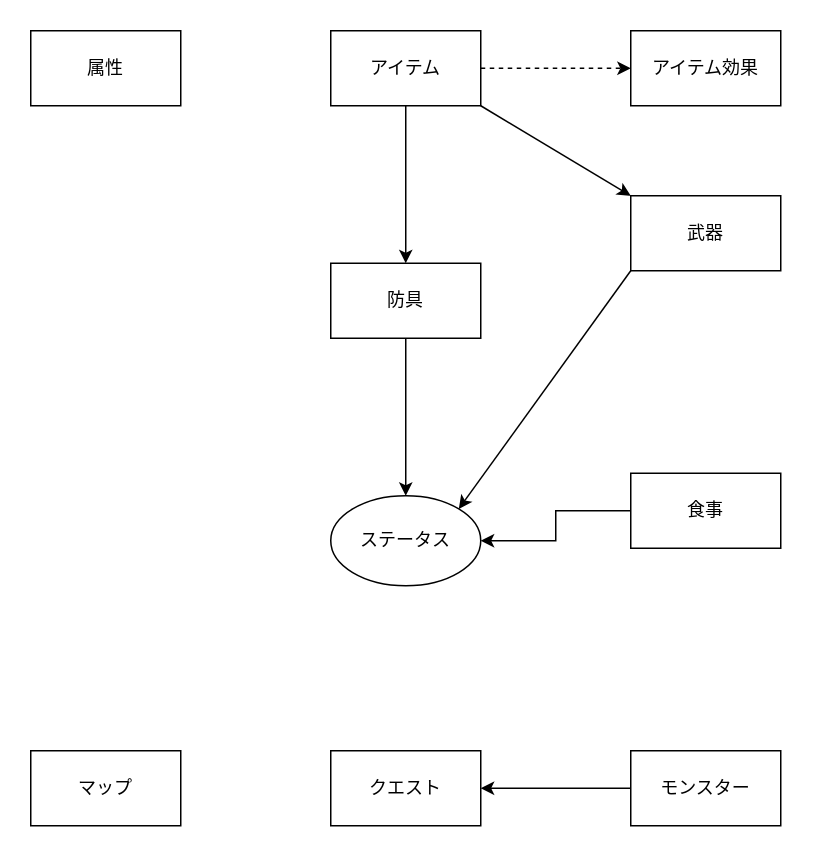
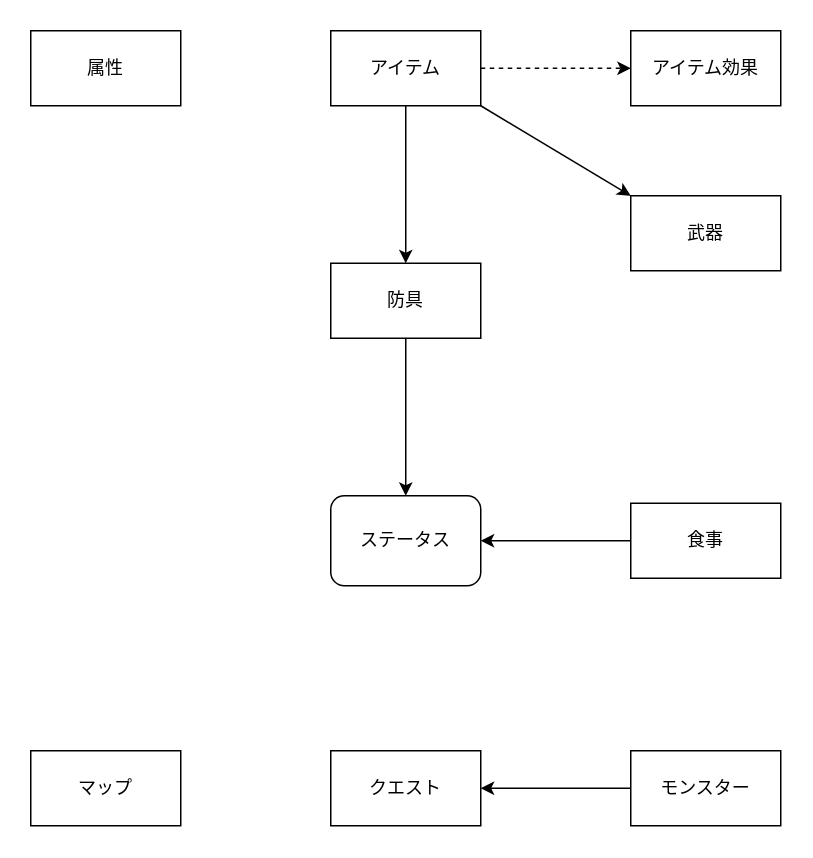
edge "武器" -> "ステータス": removed
node "食事": moved (706, 511) -> (706, 541)
node "ステータス": shape ellipse -> rounded rectangle
